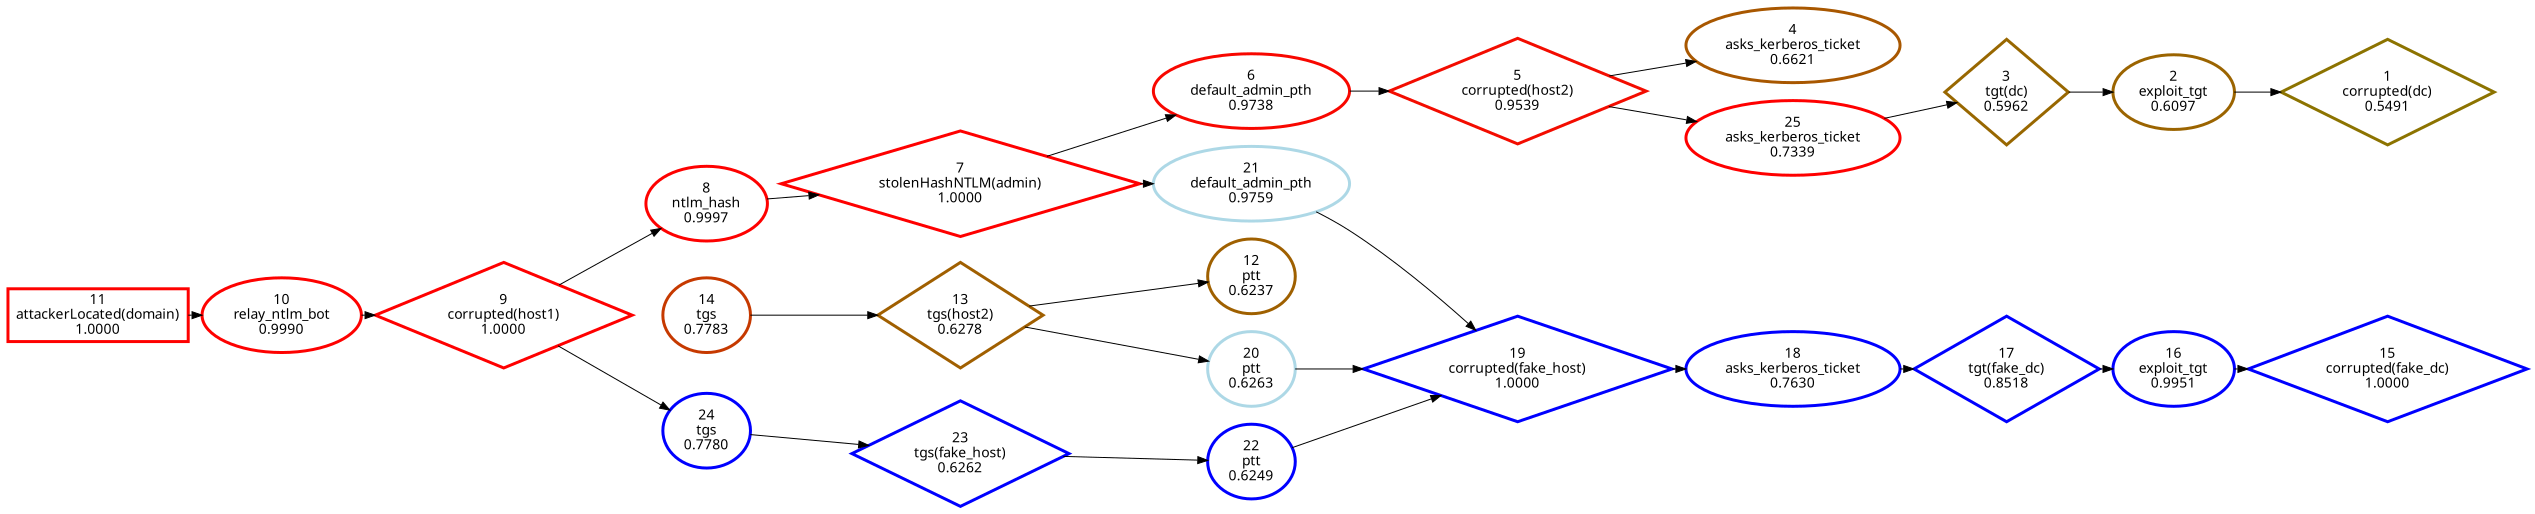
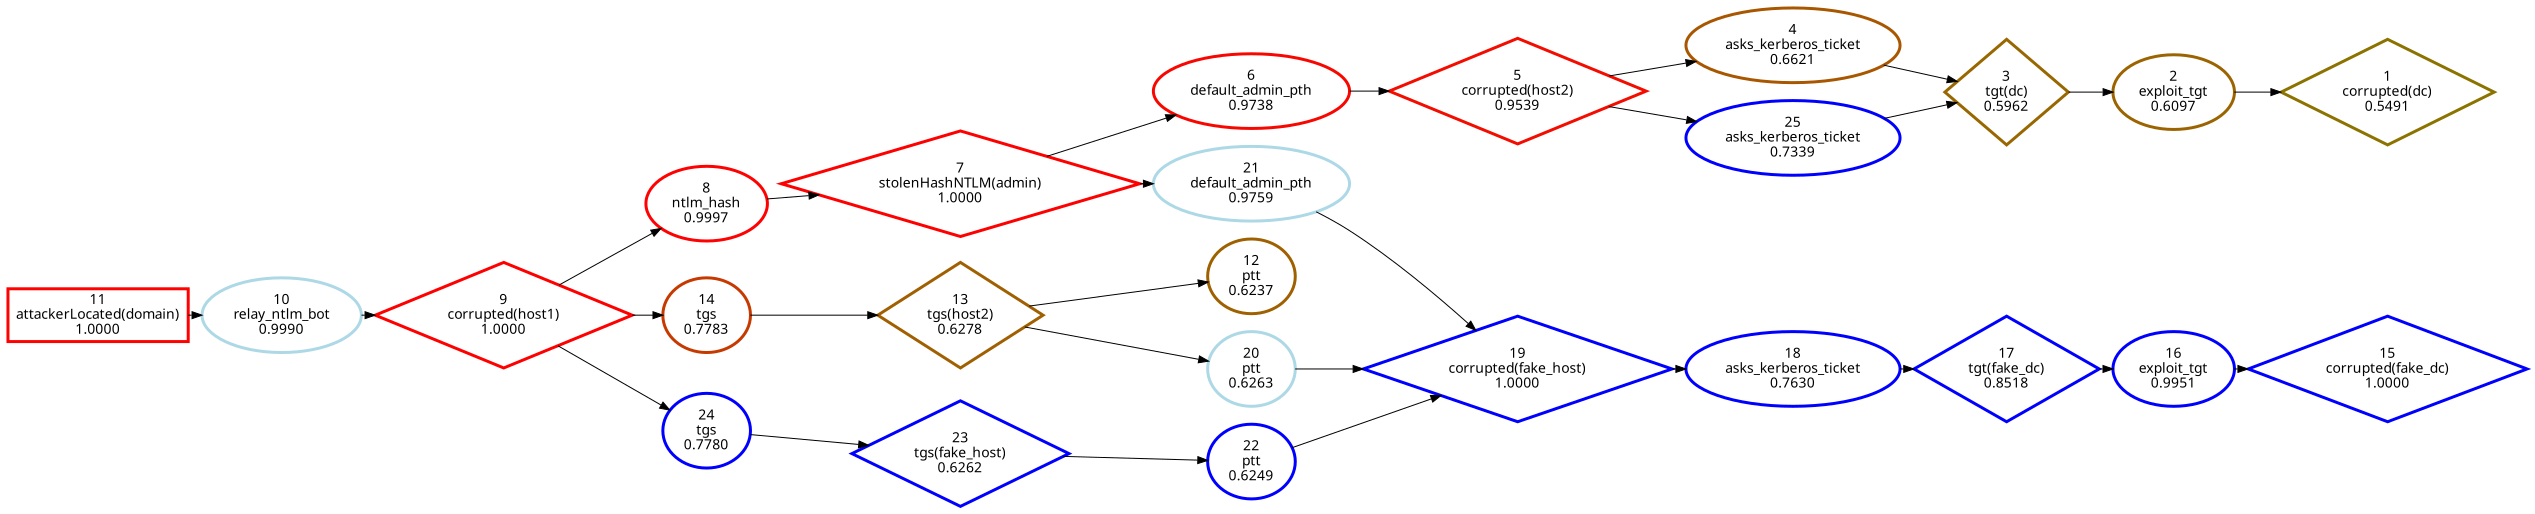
edge "4 asks_kerberos_ticket 0.6621" -> "3 tgt(dc) 0.5962": added
node "25 asks_kerberos_ticket 0.7339": color #ff0000 -> blue
node "10 relay_ntlm_bot 0.9990": color #fe0100 -> lightblue
edge "9 corrupted(host1) 1.0000" -> "14 tgs 0.7783": added
